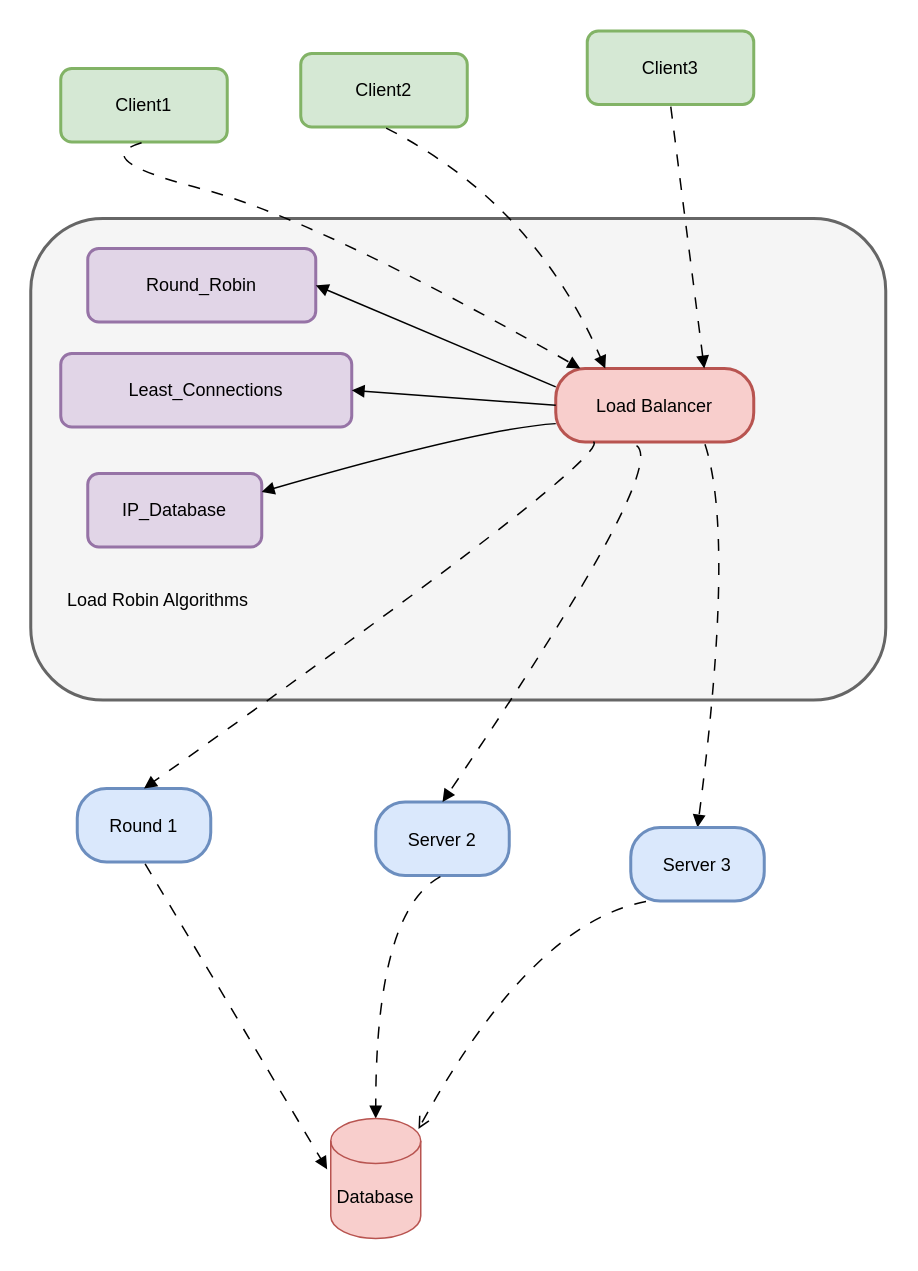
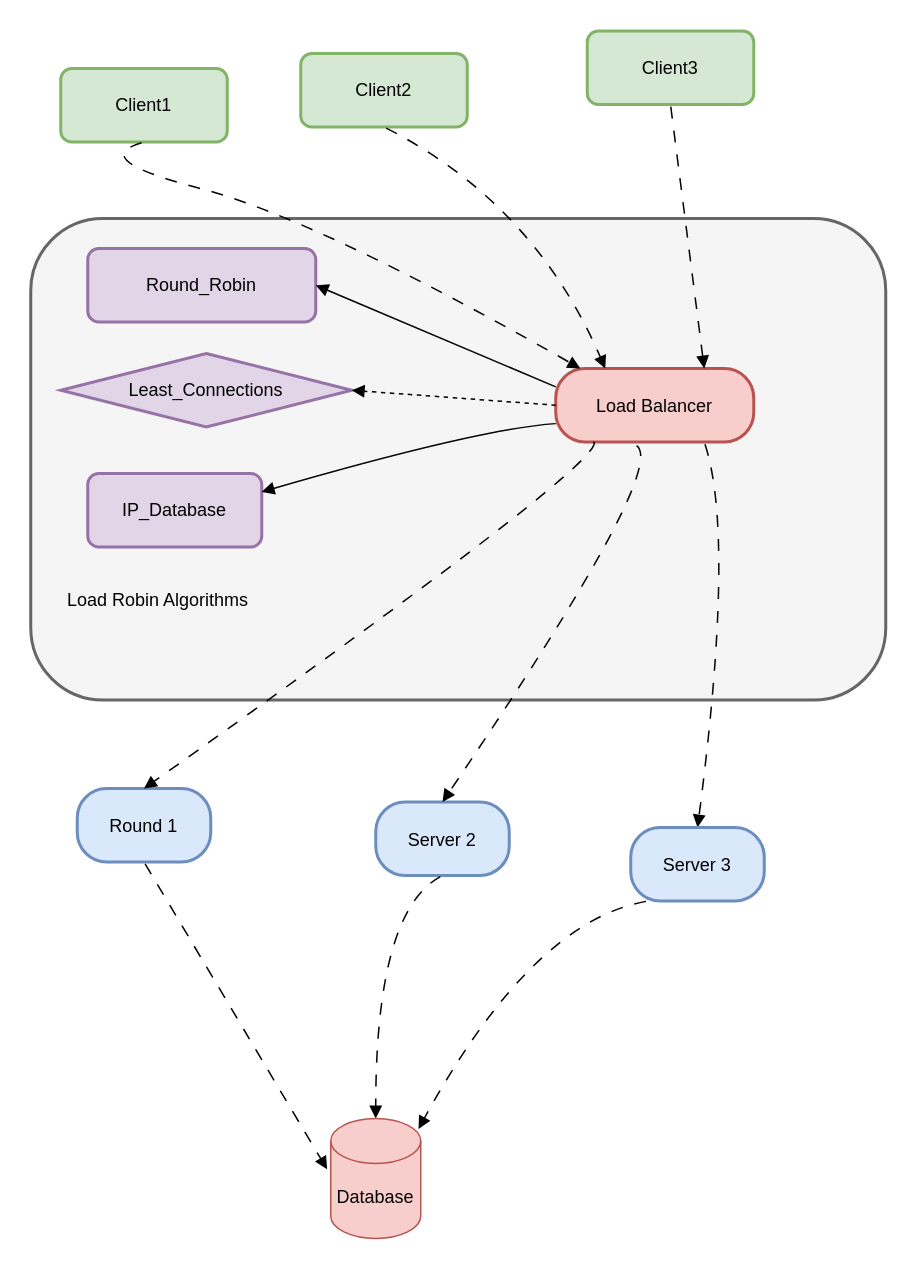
node "Least_Connections": shape rounded rectangle -> diamond
edge "Load Balancer" -> "Least_Connections": style solid -> dashed
edge "Server 3" -> "Database": arrowhead open -> block
